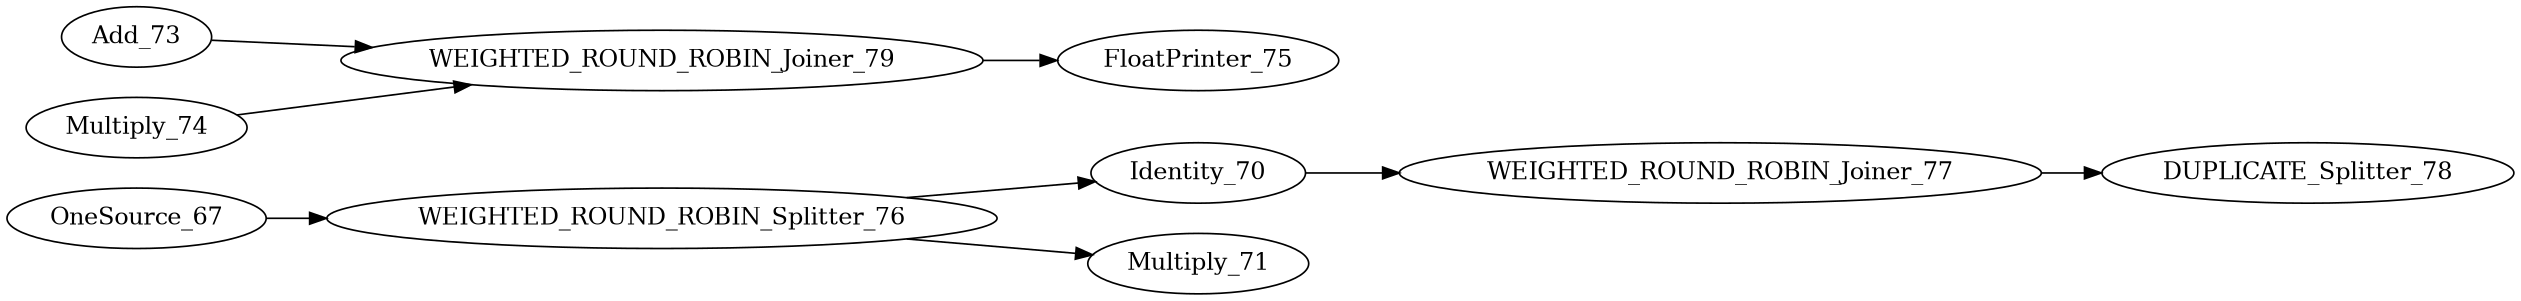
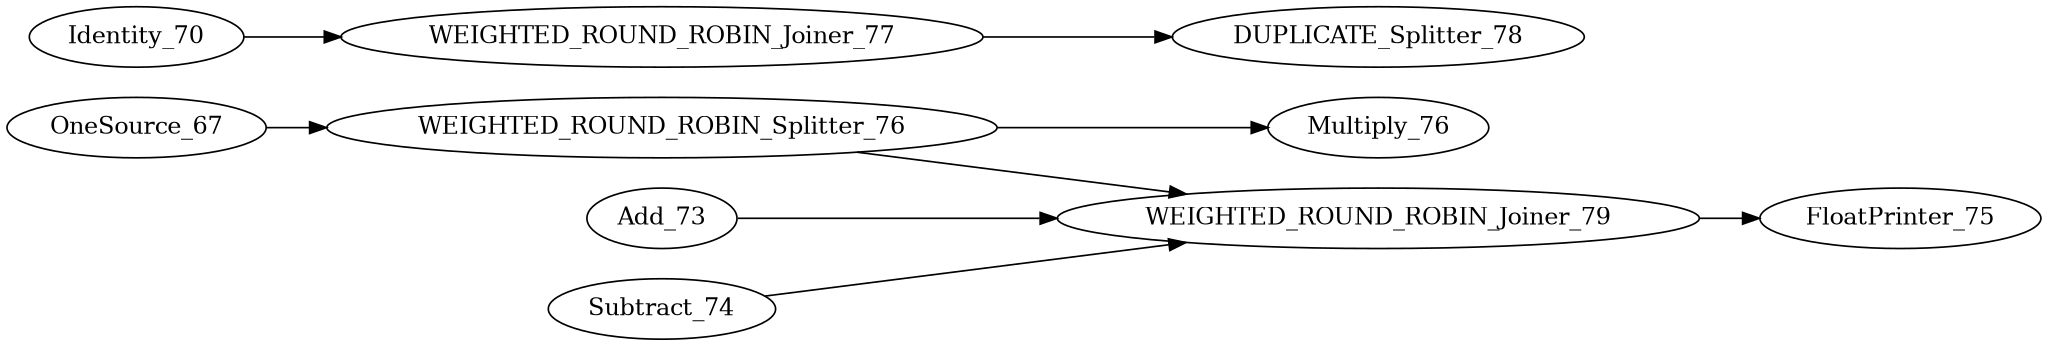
node "Multiply_74": label "Multiply_74" -> "Subtract_74"
edge "WEIGHTED_ROUND_ROBIN_Splitter_76" -> "Identity_70": now "WEIGHTED_ROUND_ROBIN_Splitter_76" -> "WEIGHTED_ROUND_ROBIN_Joiner_79"
node "Multiply_71": label "Multiply_71" -> "Multiply_76"
